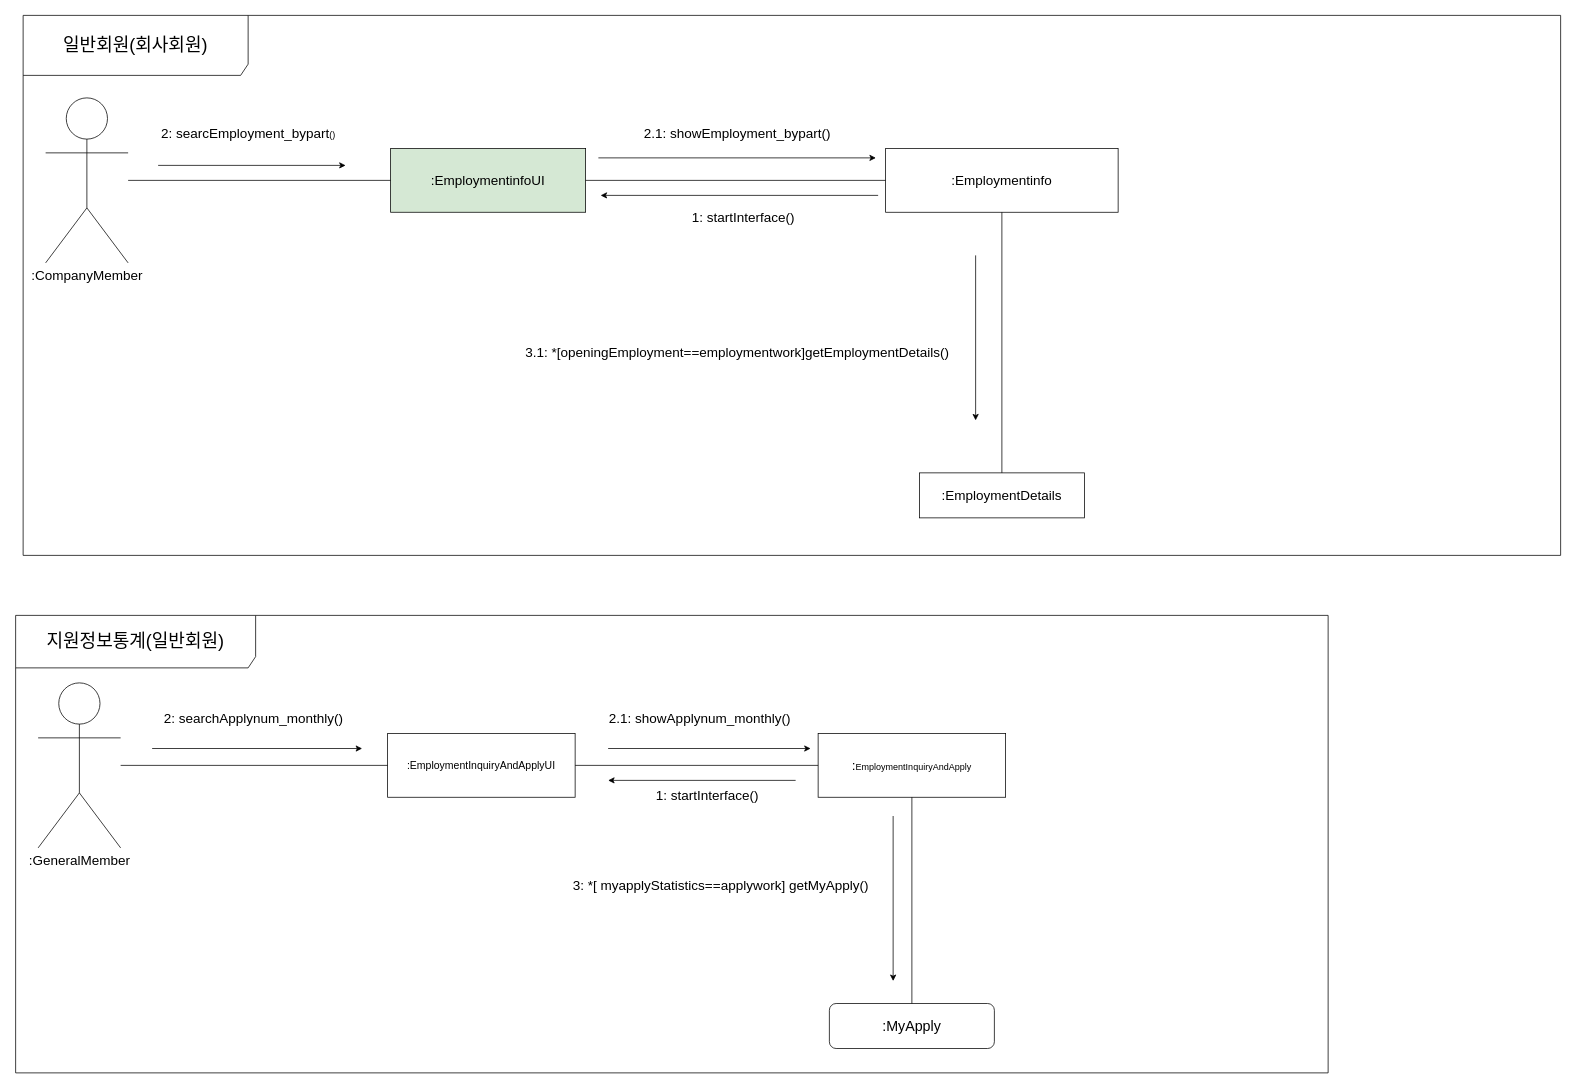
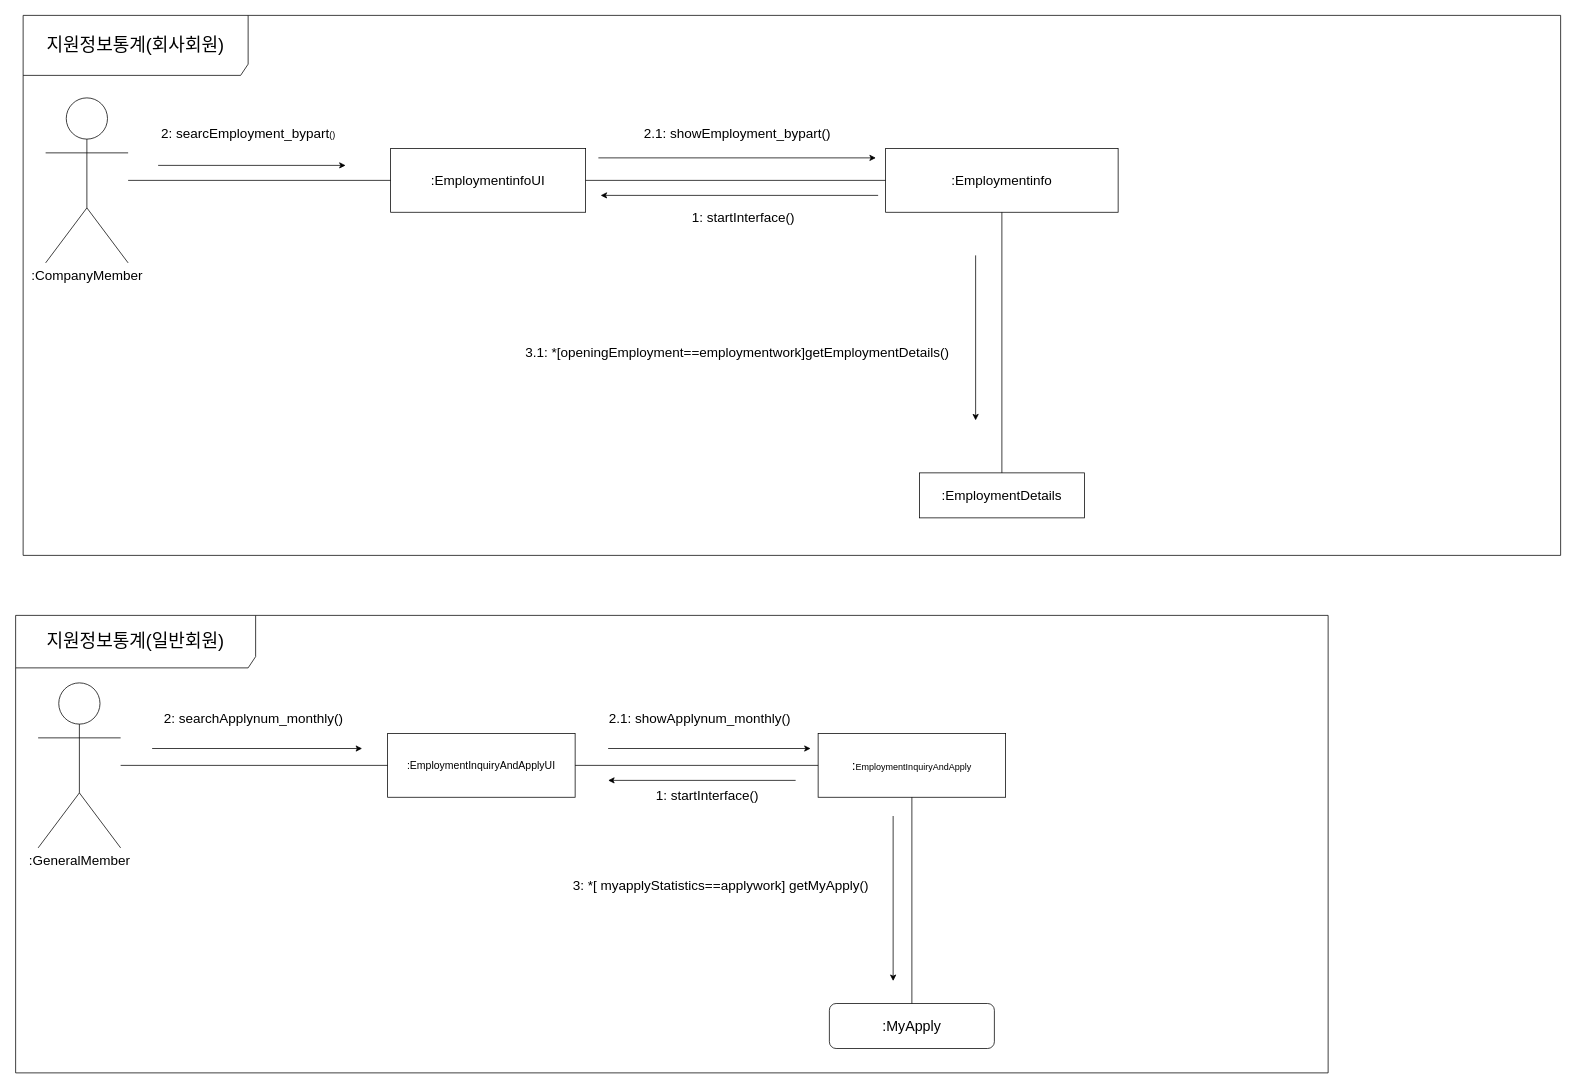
node "일반회원(회사회원)": label "일반회원(회사회원)" -> "지원정보통계(회사회원)"
node ":EmploymentinfoUI": fillcolor #d5e8d4 -> #ffffff
